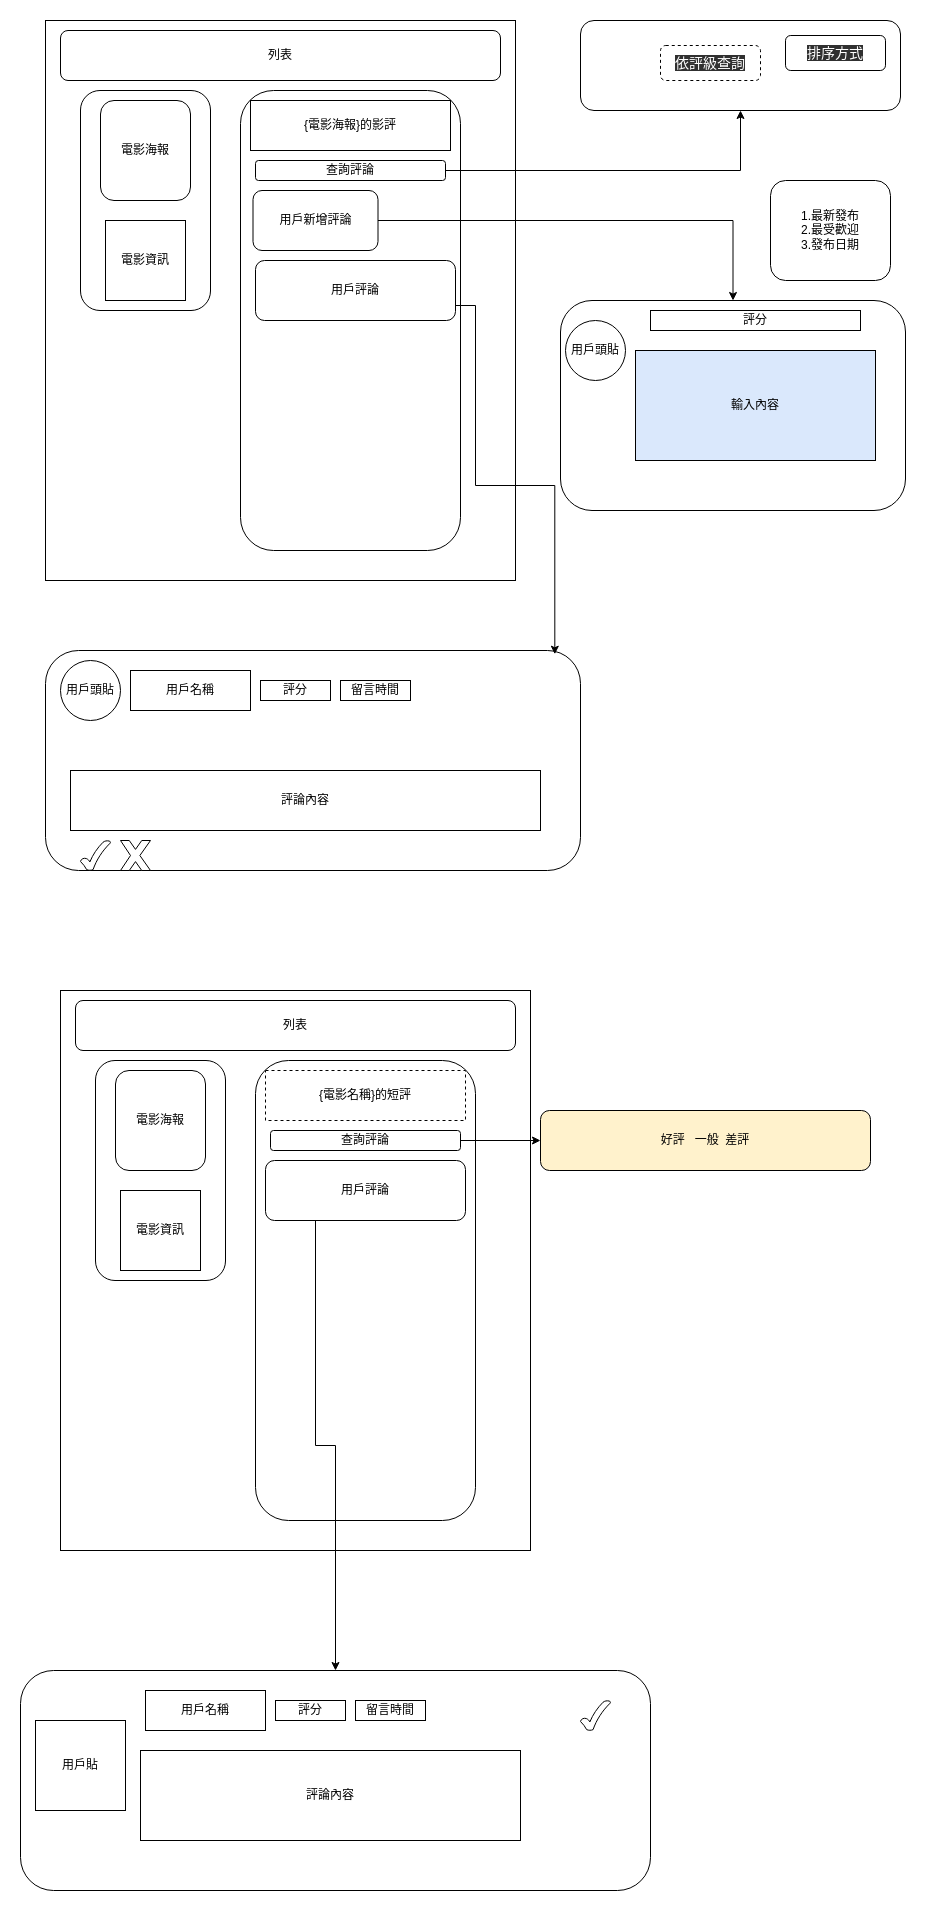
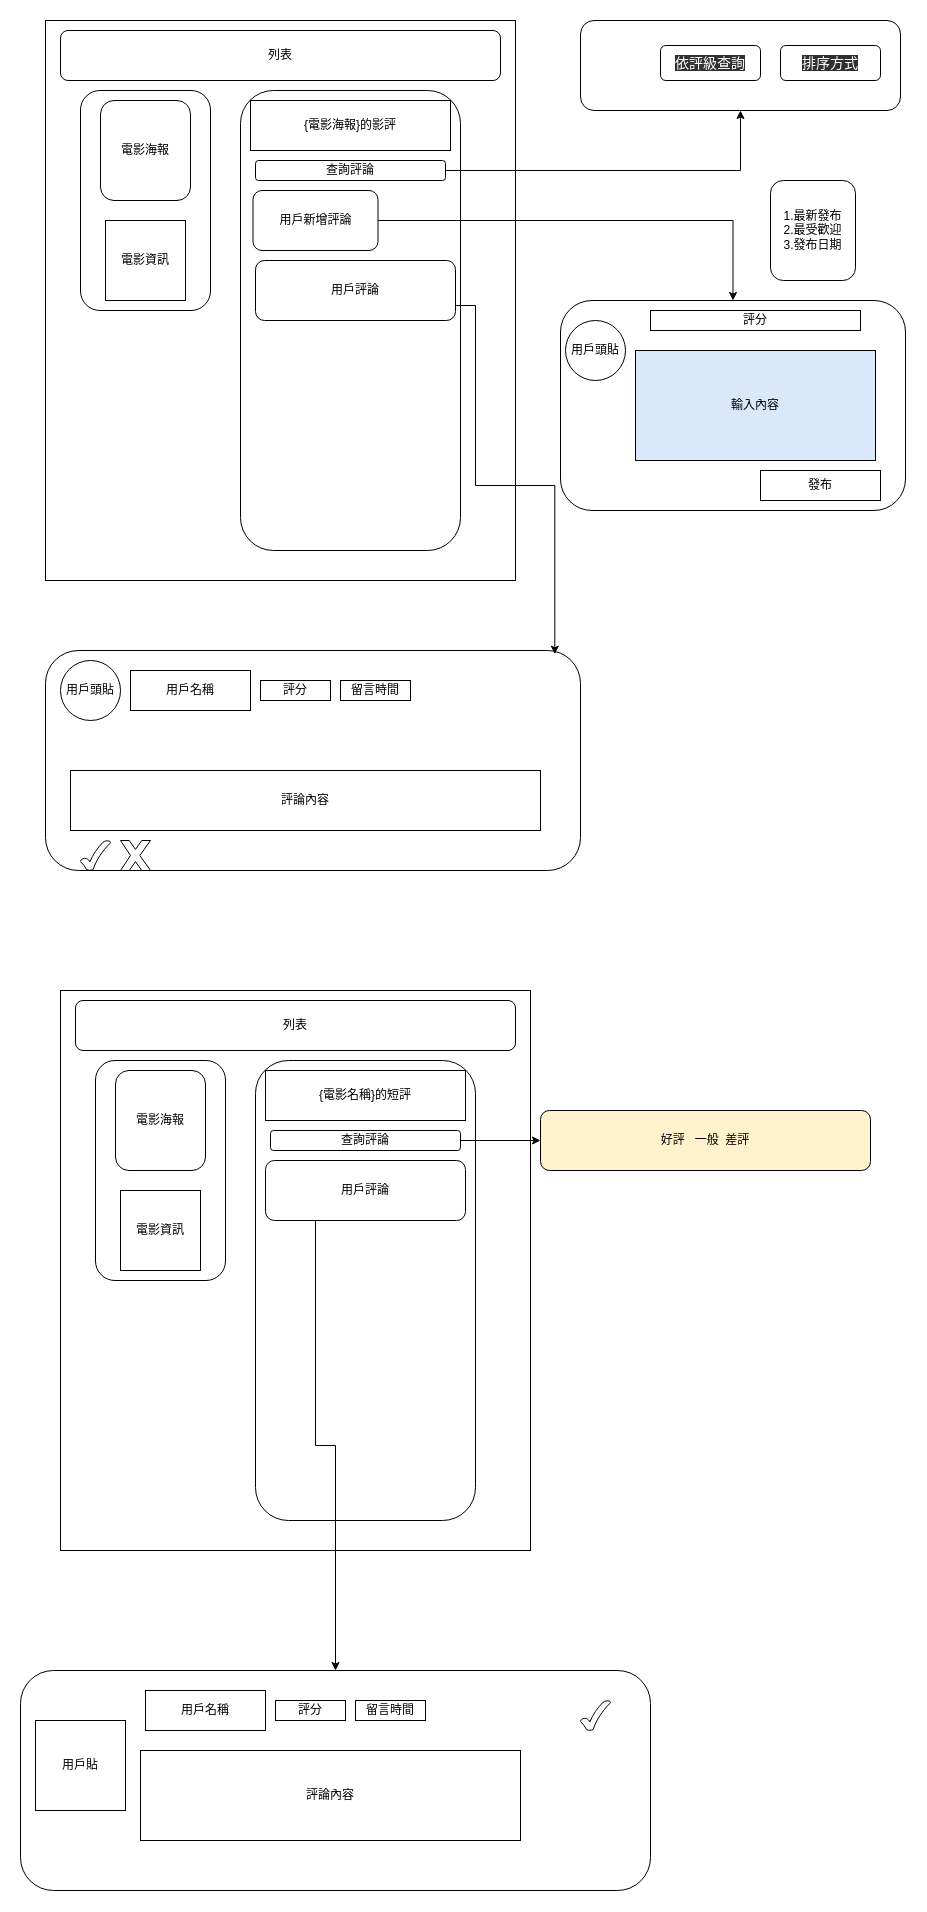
node "排序方式": moved (836, 53) -> (831, 63)
node "依評級查詢": style dashed -> solid
node "1.最新發布 2.最受歡迎 3.發布日期": size 120x100 -> 85x100
node "發布": added
node "{電影名稱}的短評": style dashed -> solid
